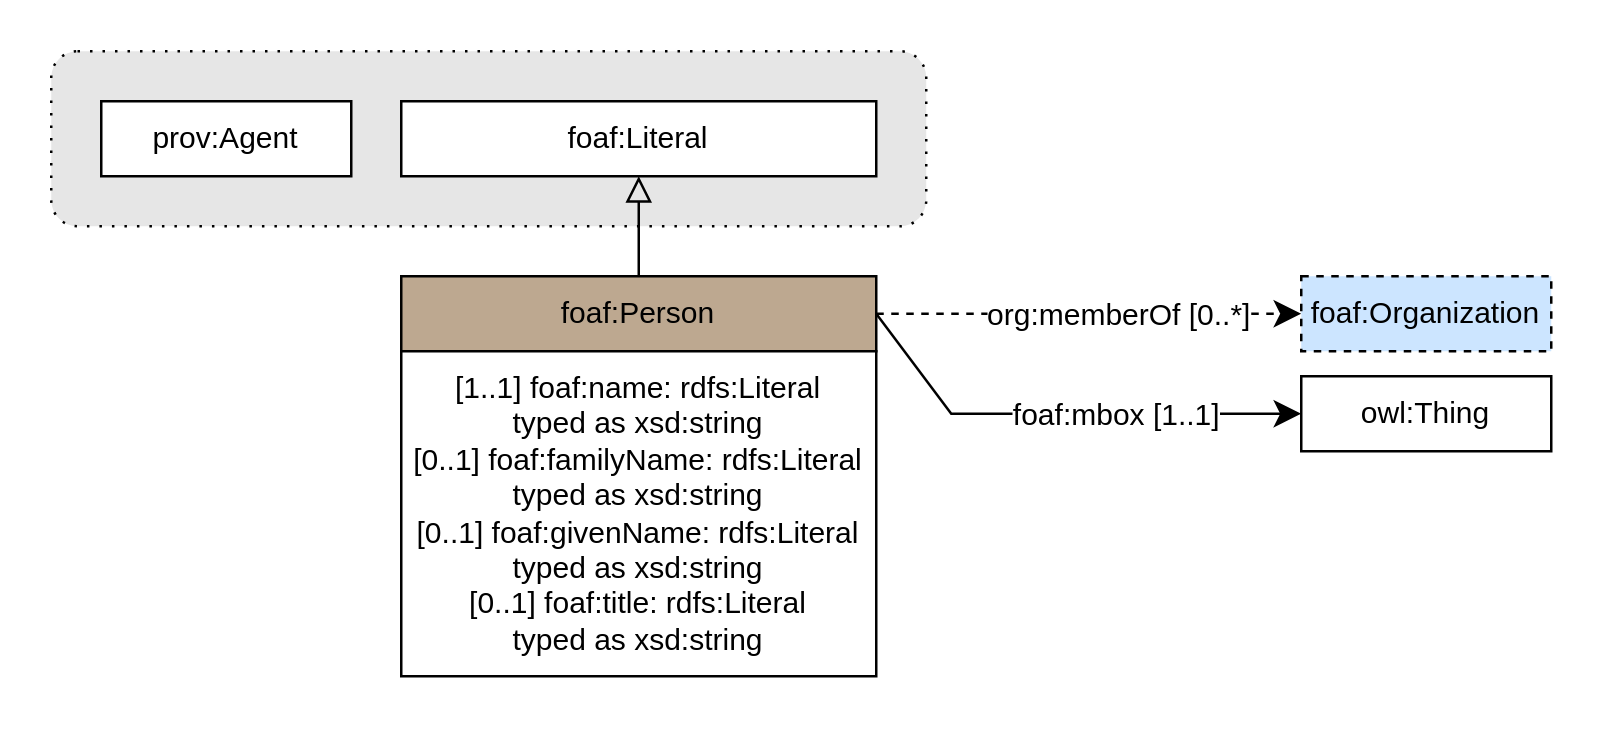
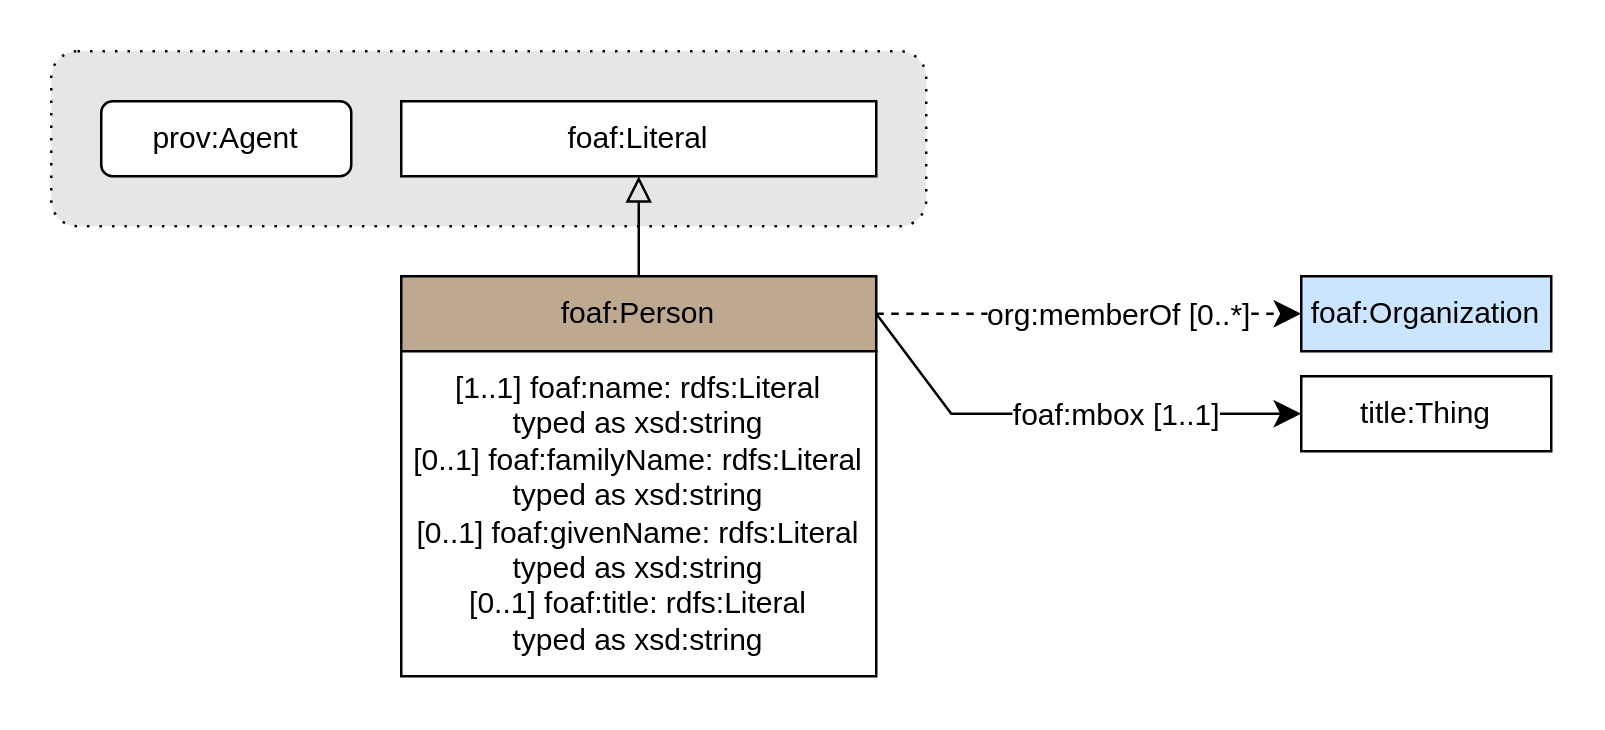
node "prov:Agent": shape rectangle -> rounded rectangle
node "foaf:Organization": style dashed -> solid
node "owl:Thing": label "owl:Thing" -> "title:Thing"
